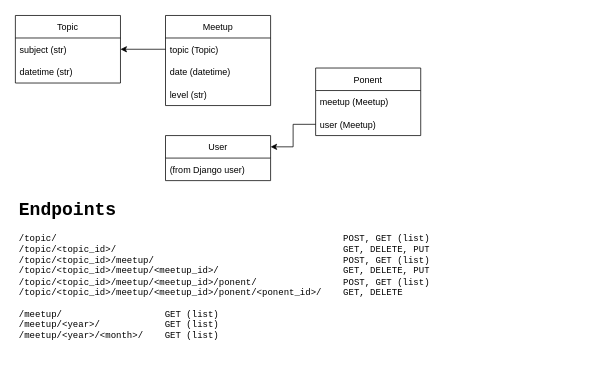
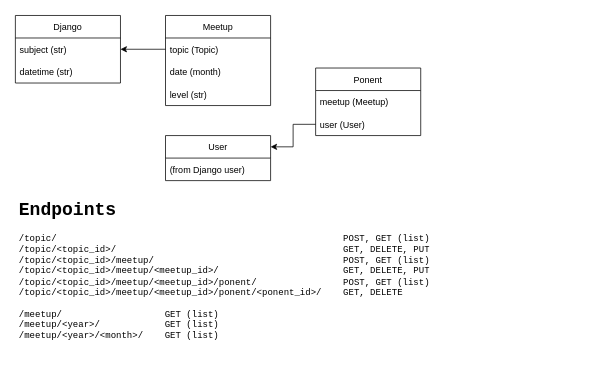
node "Topic": label "Topic" -> "Django"
node "date (datetime)": label "date (datetime)" -> "date (month)"
node "user (Meetup)": label "user (Meetup)" -> "user (User)"
